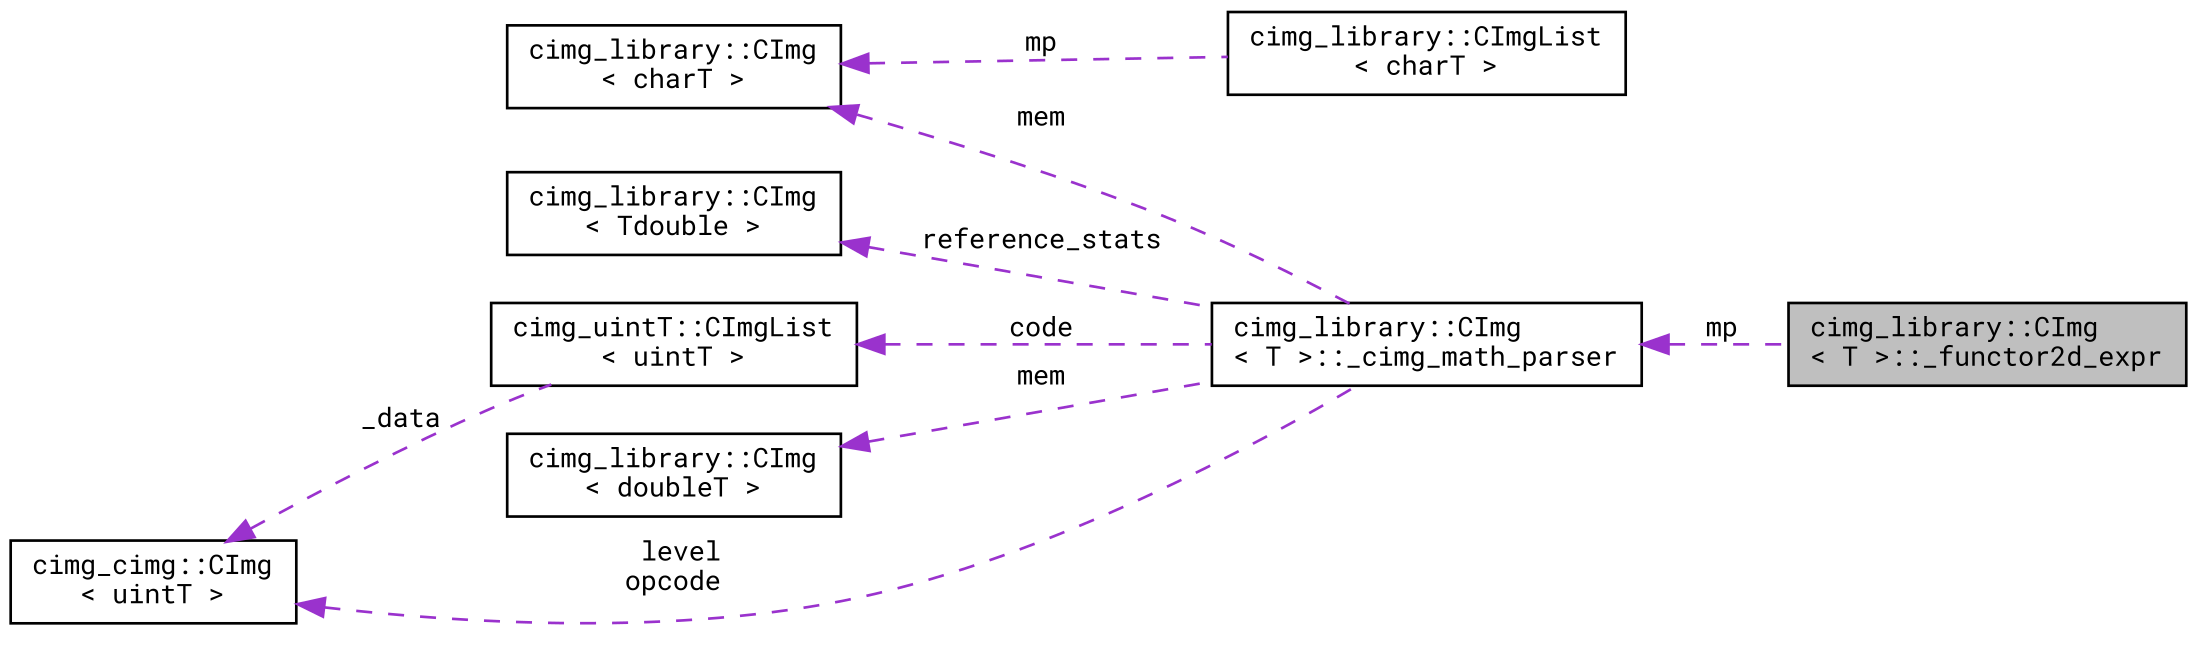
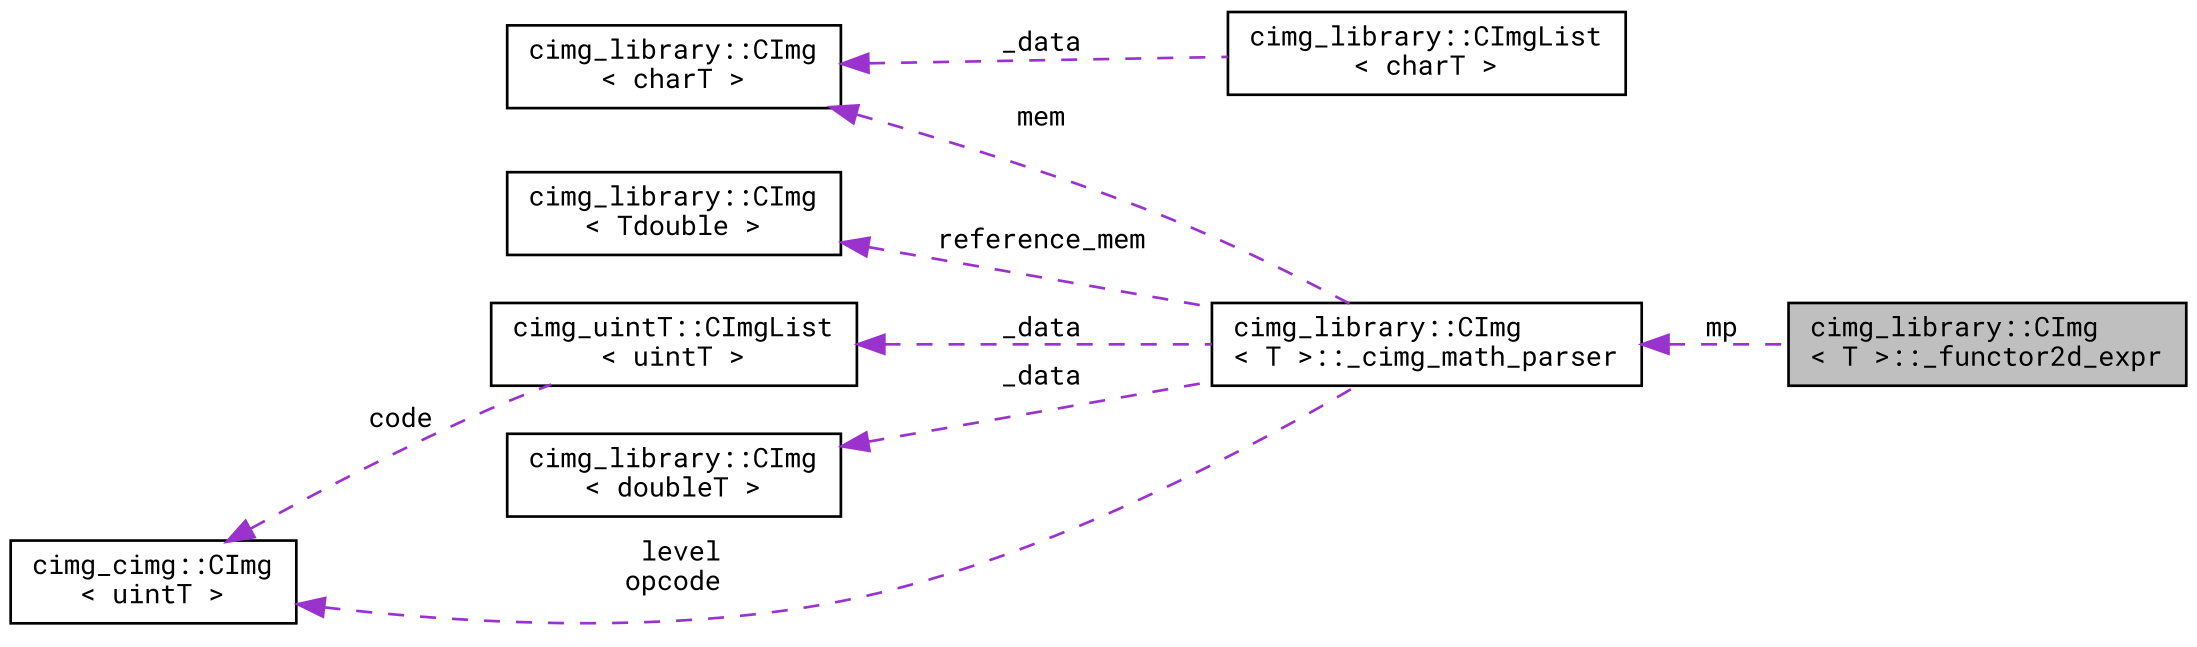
edge "cimg_library::CImgList < charT >" -> "cimg_library::CImg < charT >": label " mp" -> " _data"
edge "cimg_library::CImg < T >::_cimg_math_parser" -> "cimg_library::CImg < Tdouble >": label " reference_stats" -> " reference_mem"
edge "cimg_library::CImg < T >::_cimg_math_parser" -> "cimg_uintT::CImgList < uintT >": label " code" -> " _data"
edge "cimg_library::CImg < T >::_cimg_math_parser" -> "cimg_library::CImg < doubleT >": label " mem" -> " _data"
edge "cimg_uintT::CImgList < uintT >" -> "cimg_cimg::CImg < uintT >": label " _data" -> " code"
